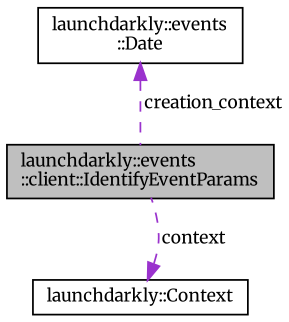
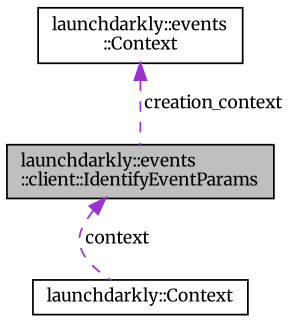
node "launchdarkly::events ::Date": label "launchdarkly::events ::Date" -> "launchdarkly::events ::Context"
edge "launchdarkly::events ::client::IdentifyEventParams" -> "launchdarkly::Context": reversed
